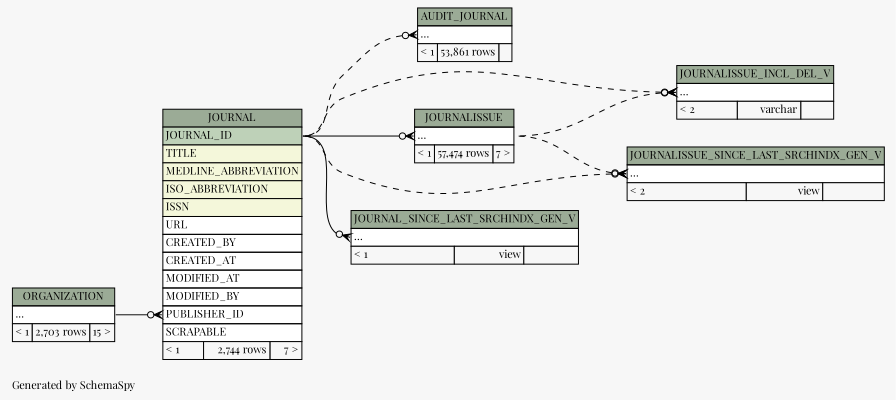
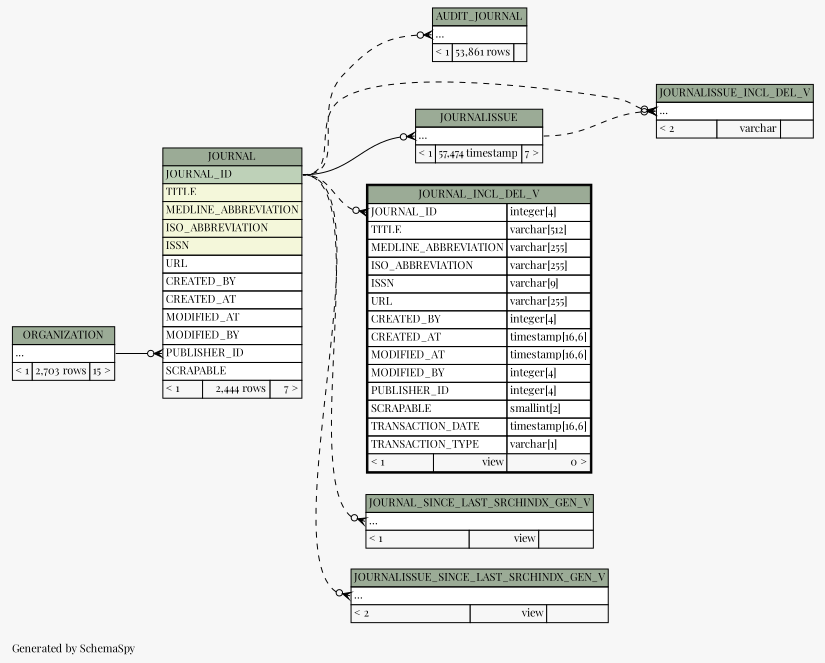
edge "JOURNALISSUE" -> "JOURNALISSUE_SINCE_LAST_SRCHINDX_GEN_V": removed
node "JOURNALISSUE": text "57,474 rows" -> "57,474 timestamp"
edge "JOURNAL" -> "JOURNAL_SINCE_LAST_SRCHINDX_GEN_V": style solid -> dashed
node "JOURNAL_INCL_DEL_V": added
node "JOURNAL": text "2,744 rows" -> "2,444 rows"
